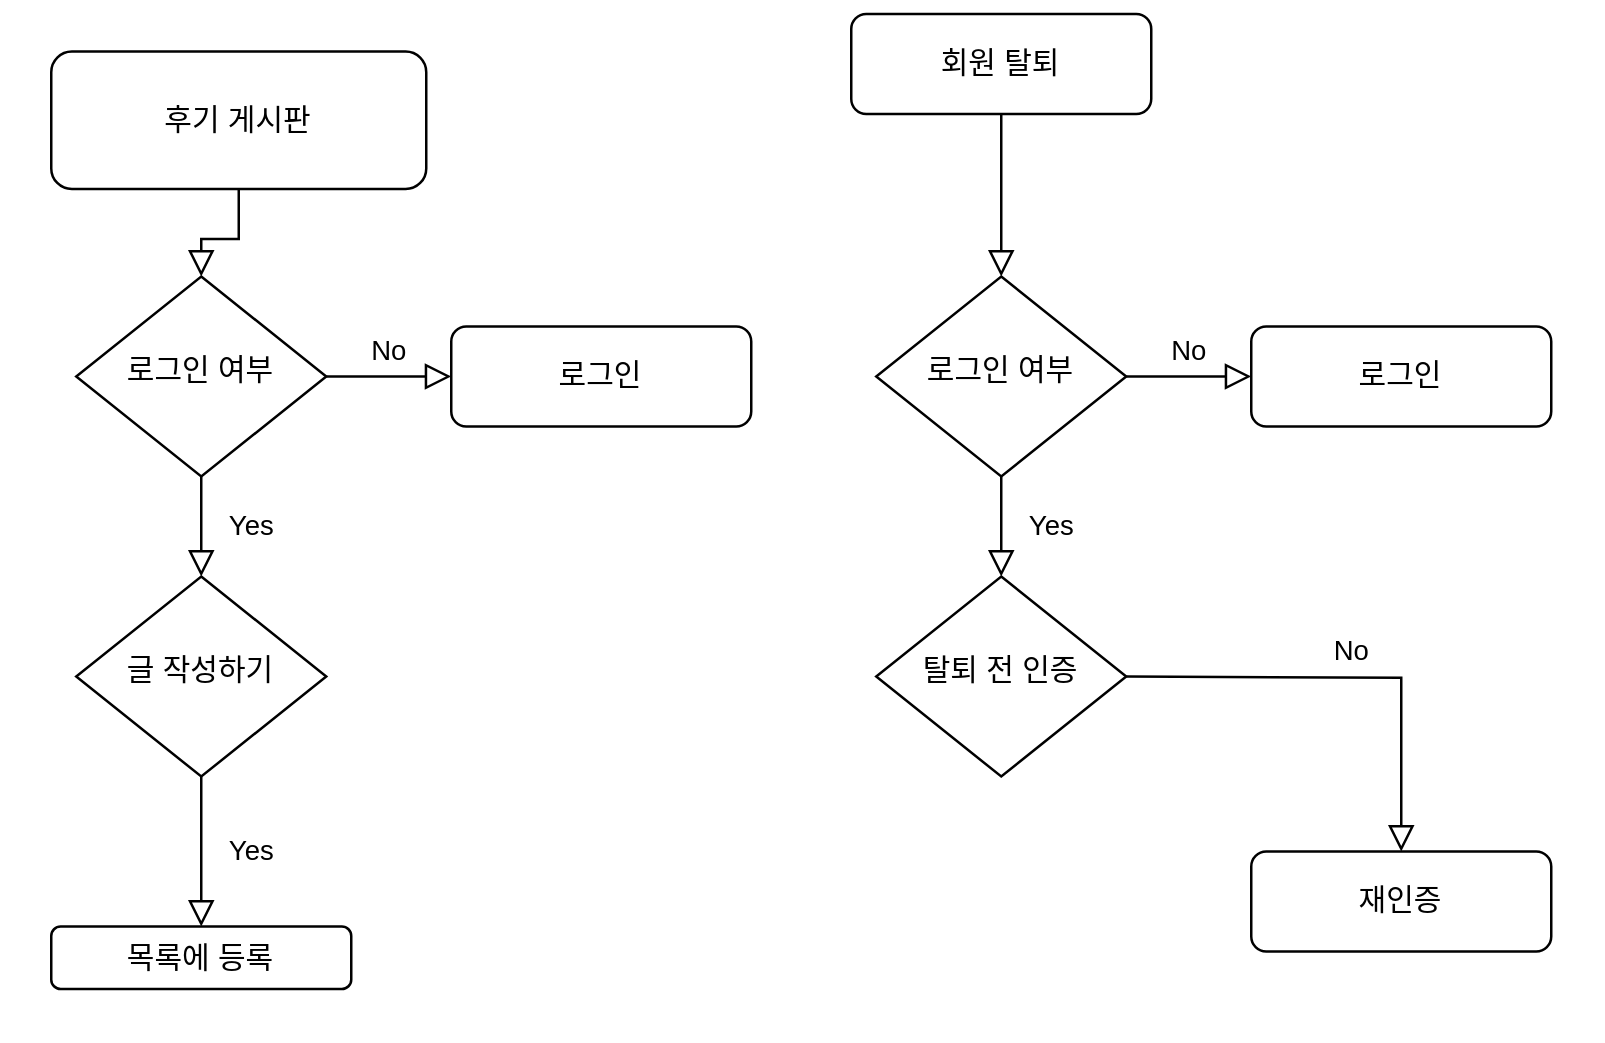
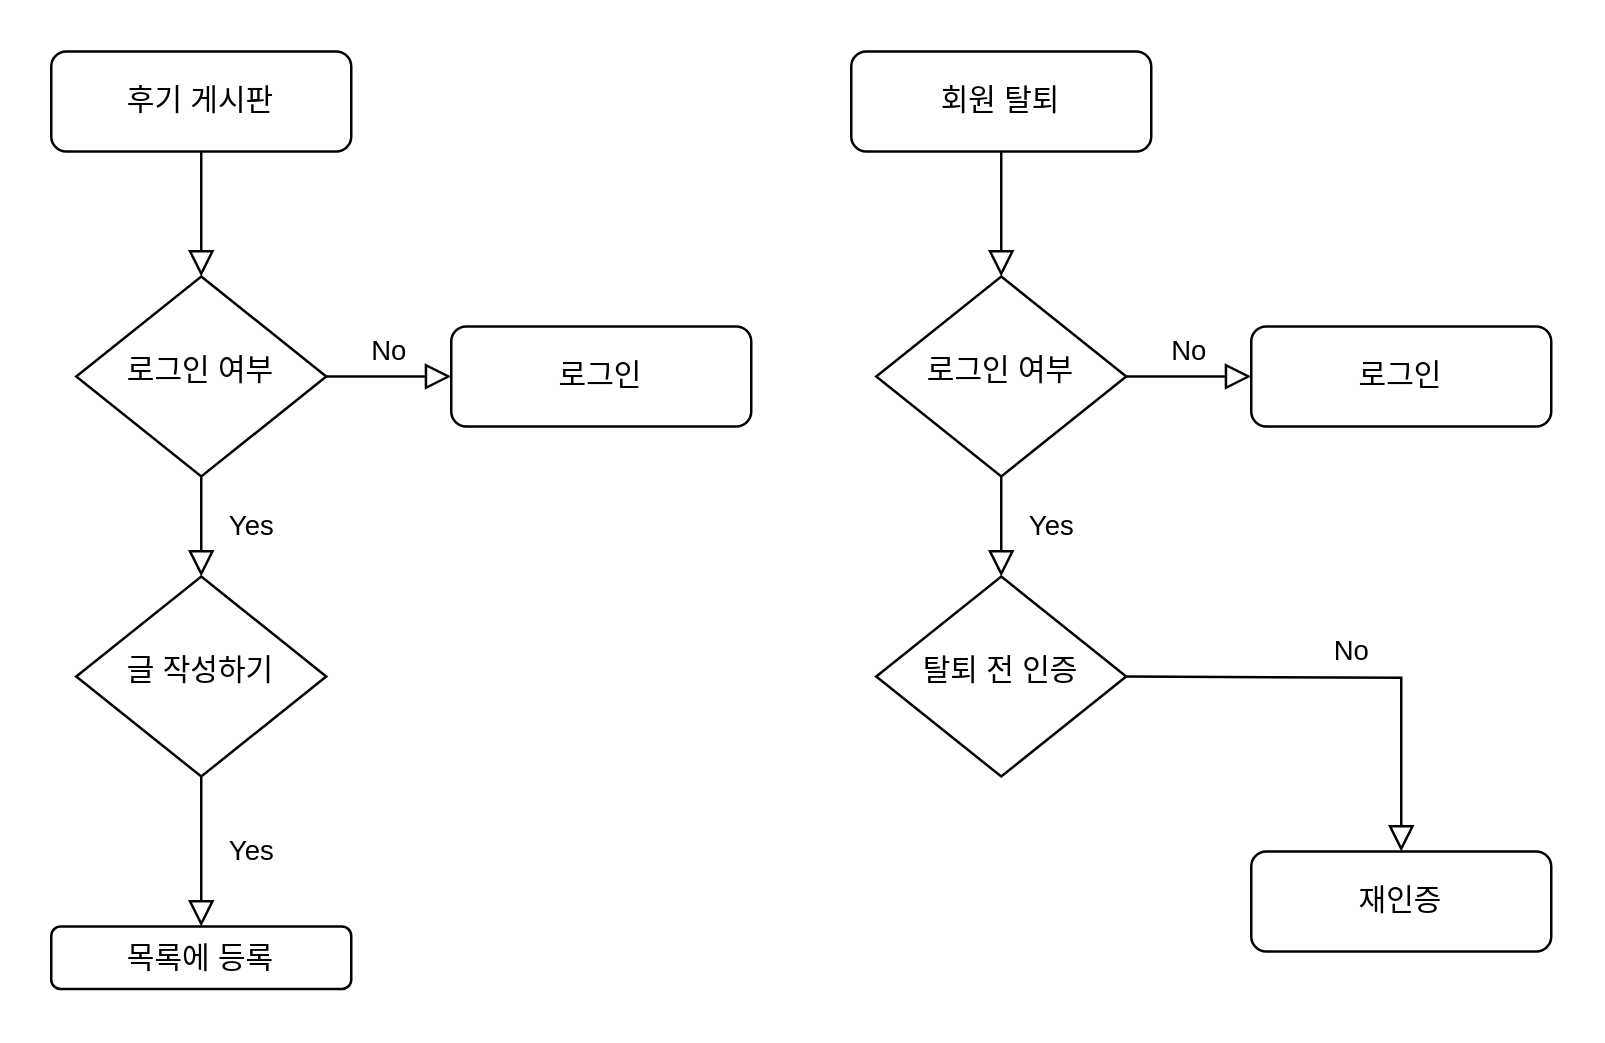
node "회원 탈퇴": moved (1001, 64) -> (1001, 101)
node "후기 게시판": size 375x138 -> 300x100
